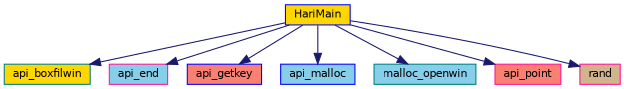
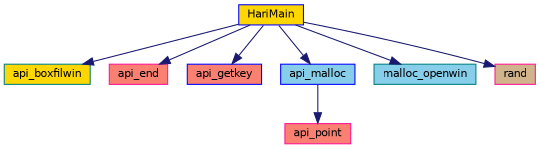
edge "HariMain" -> "api_point": now "api_malloc" -> "api_point"
node "api_end": fillcolor skyblue -> salmon
